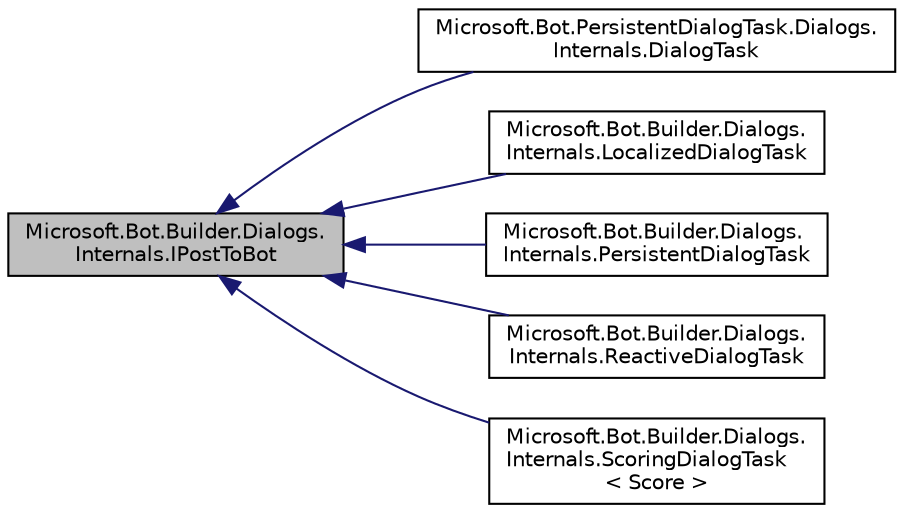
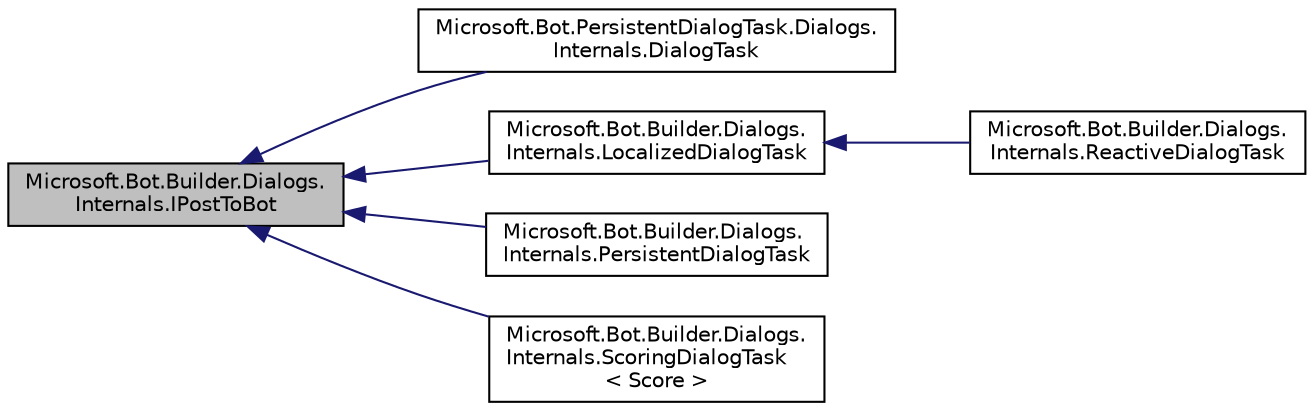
edge "Microsoft.Bot.Builder.Dialogs. Internals.ReactiveDialogTask" -> "Microsoft.Bot.Builder.Dialogs. Internals.IPostToBot": now "Microsoft.Bot.Builder.Dialogs. Internals.ReactiveDialogTask" -> "Microsoft.Bot.Builder.Dialogs. Internals.LocalizedDialogTask"
